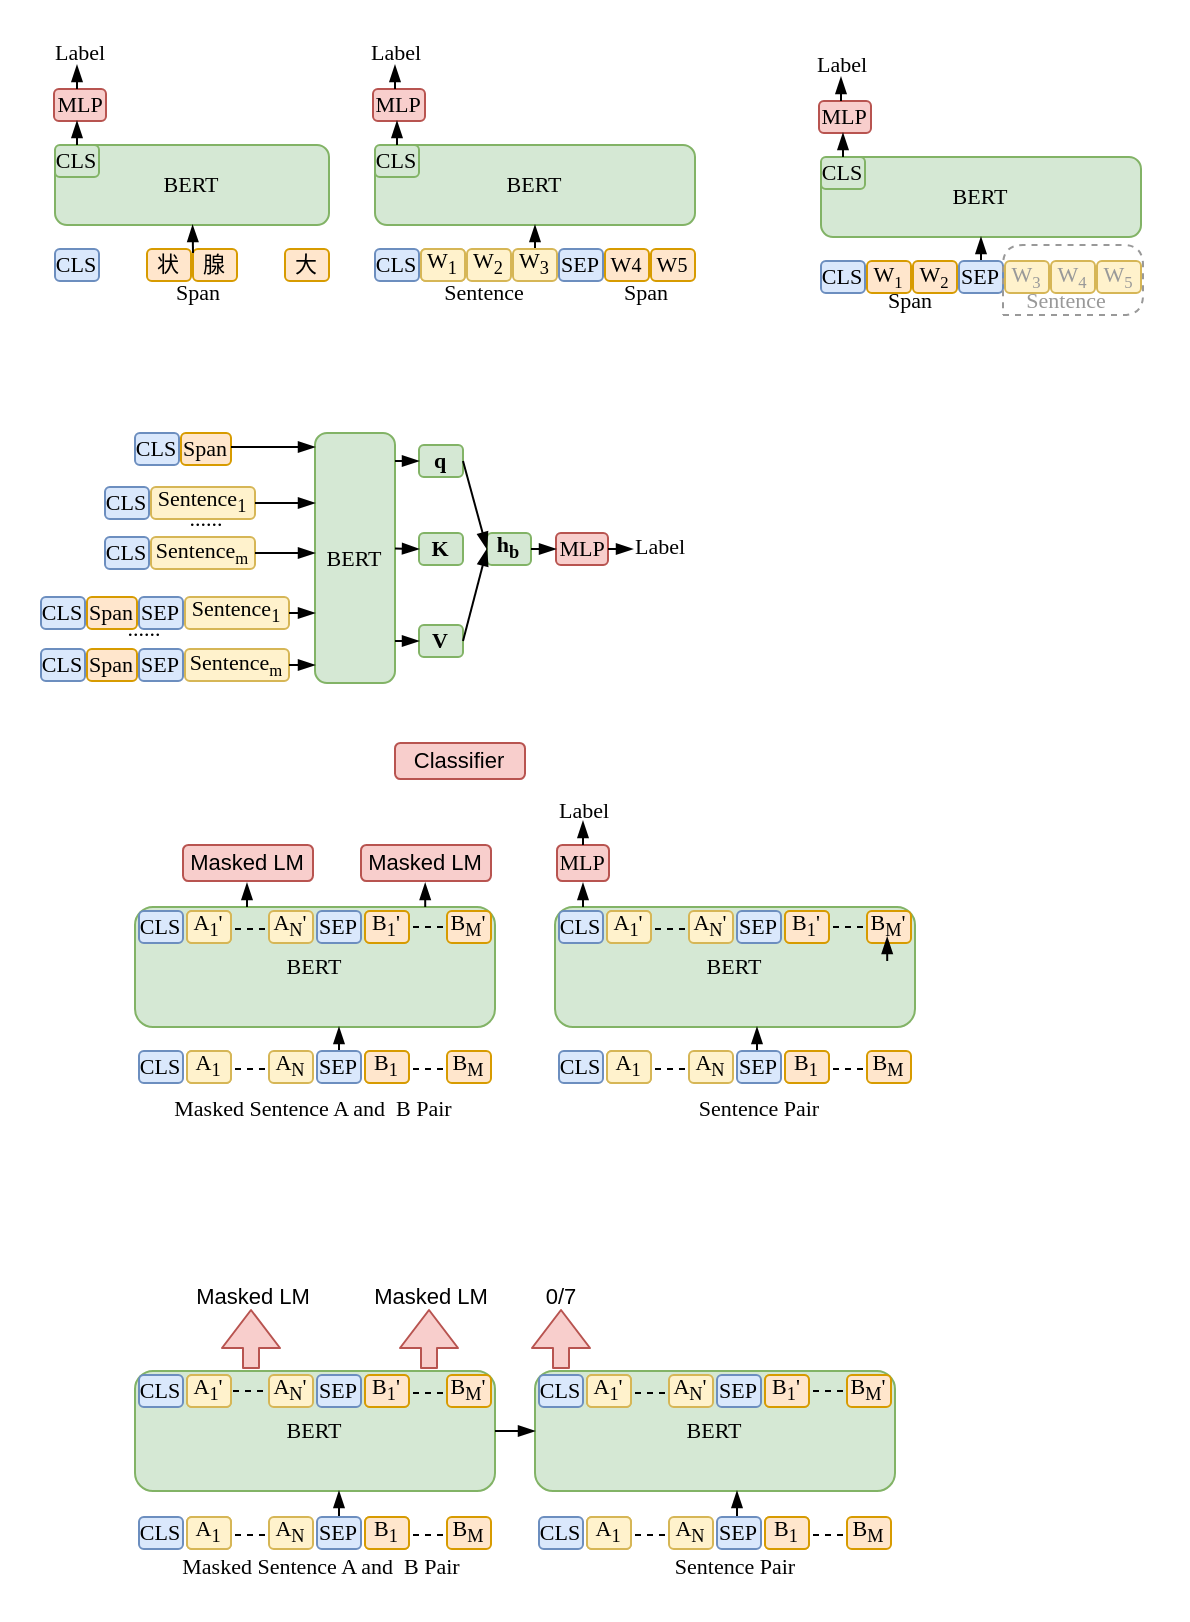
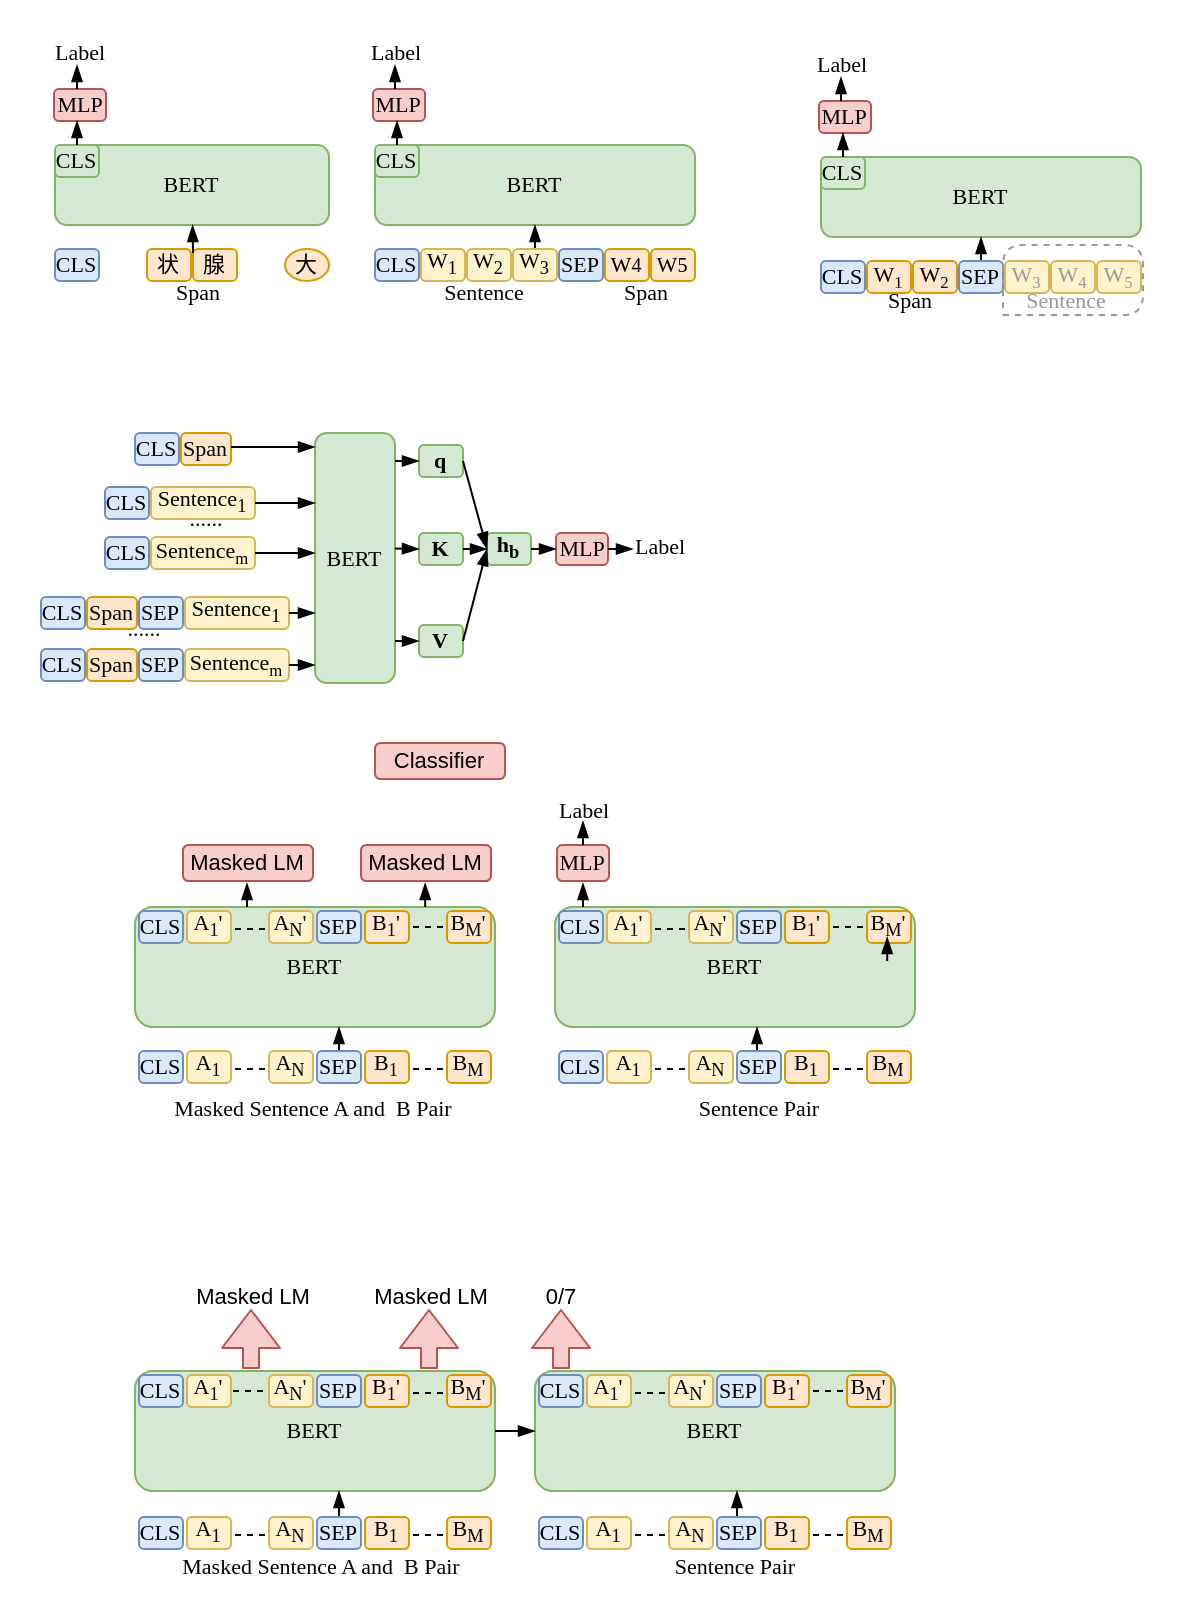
node "大": shape rounded rectangle -> ellipse
edge "K" -> "hb": added
node "Classifier": moved (460, 761) -> (440, 761)
